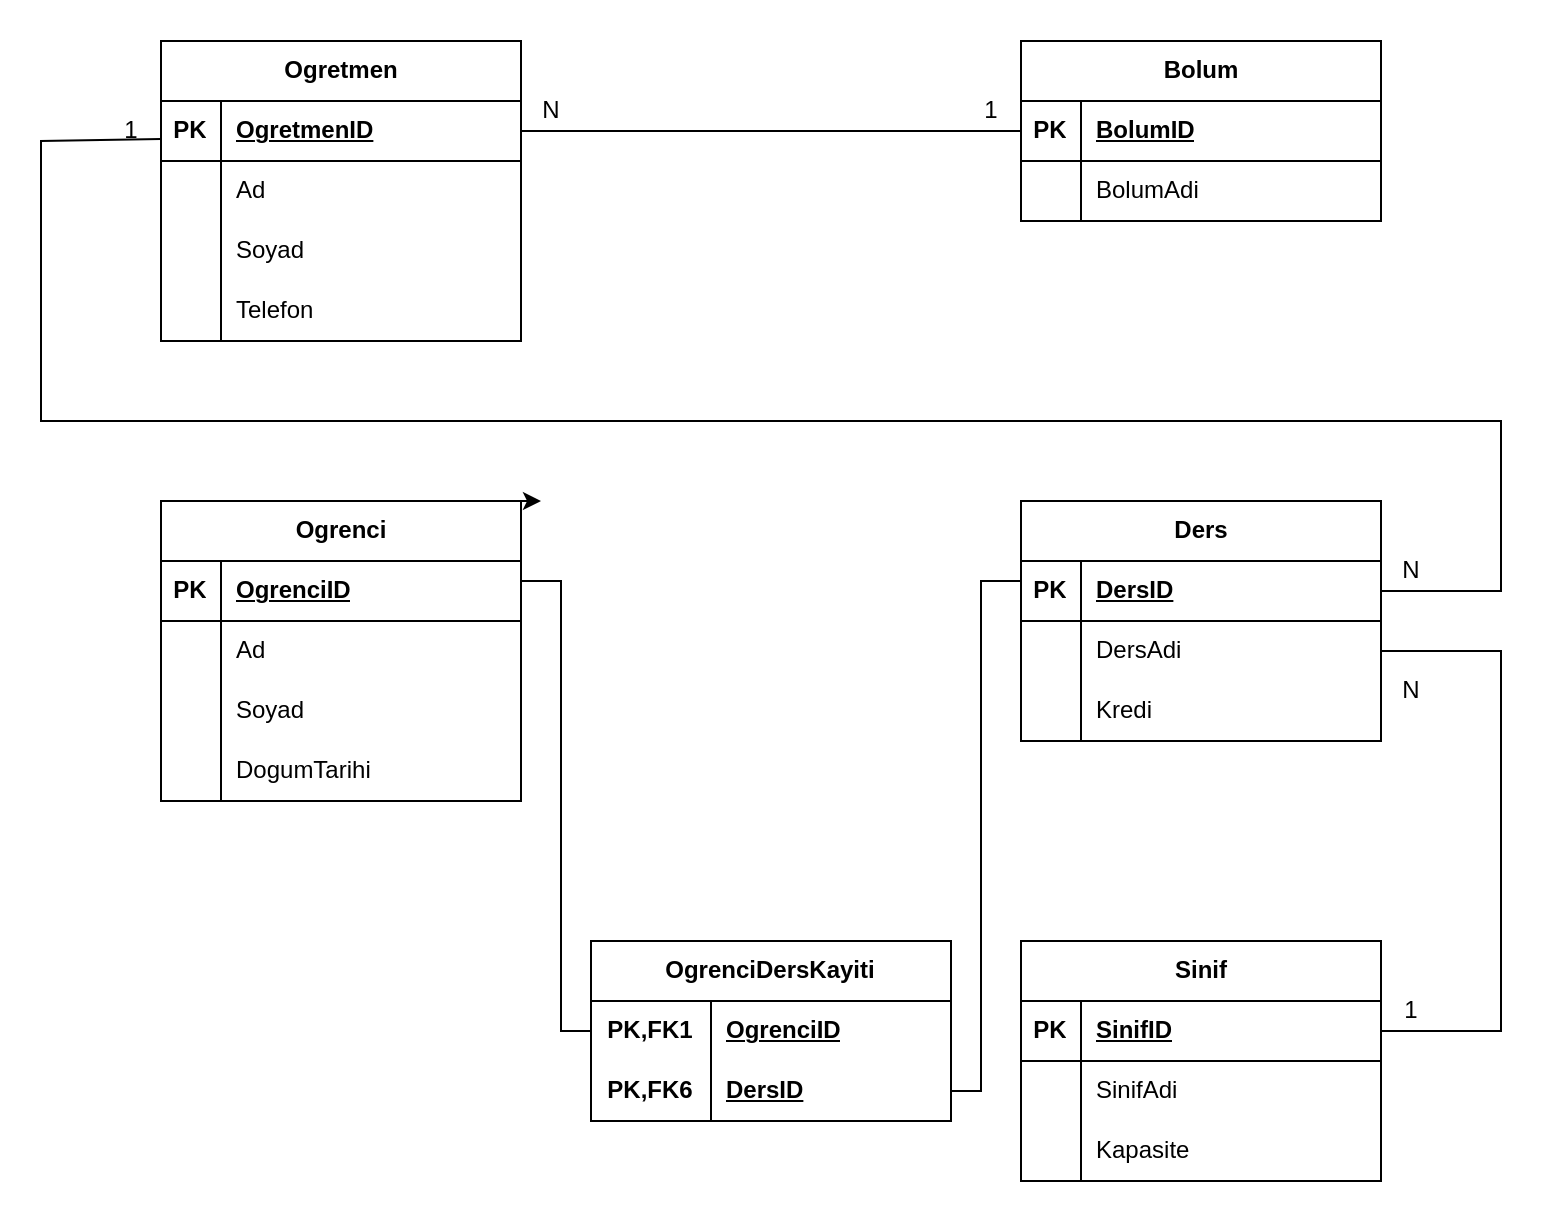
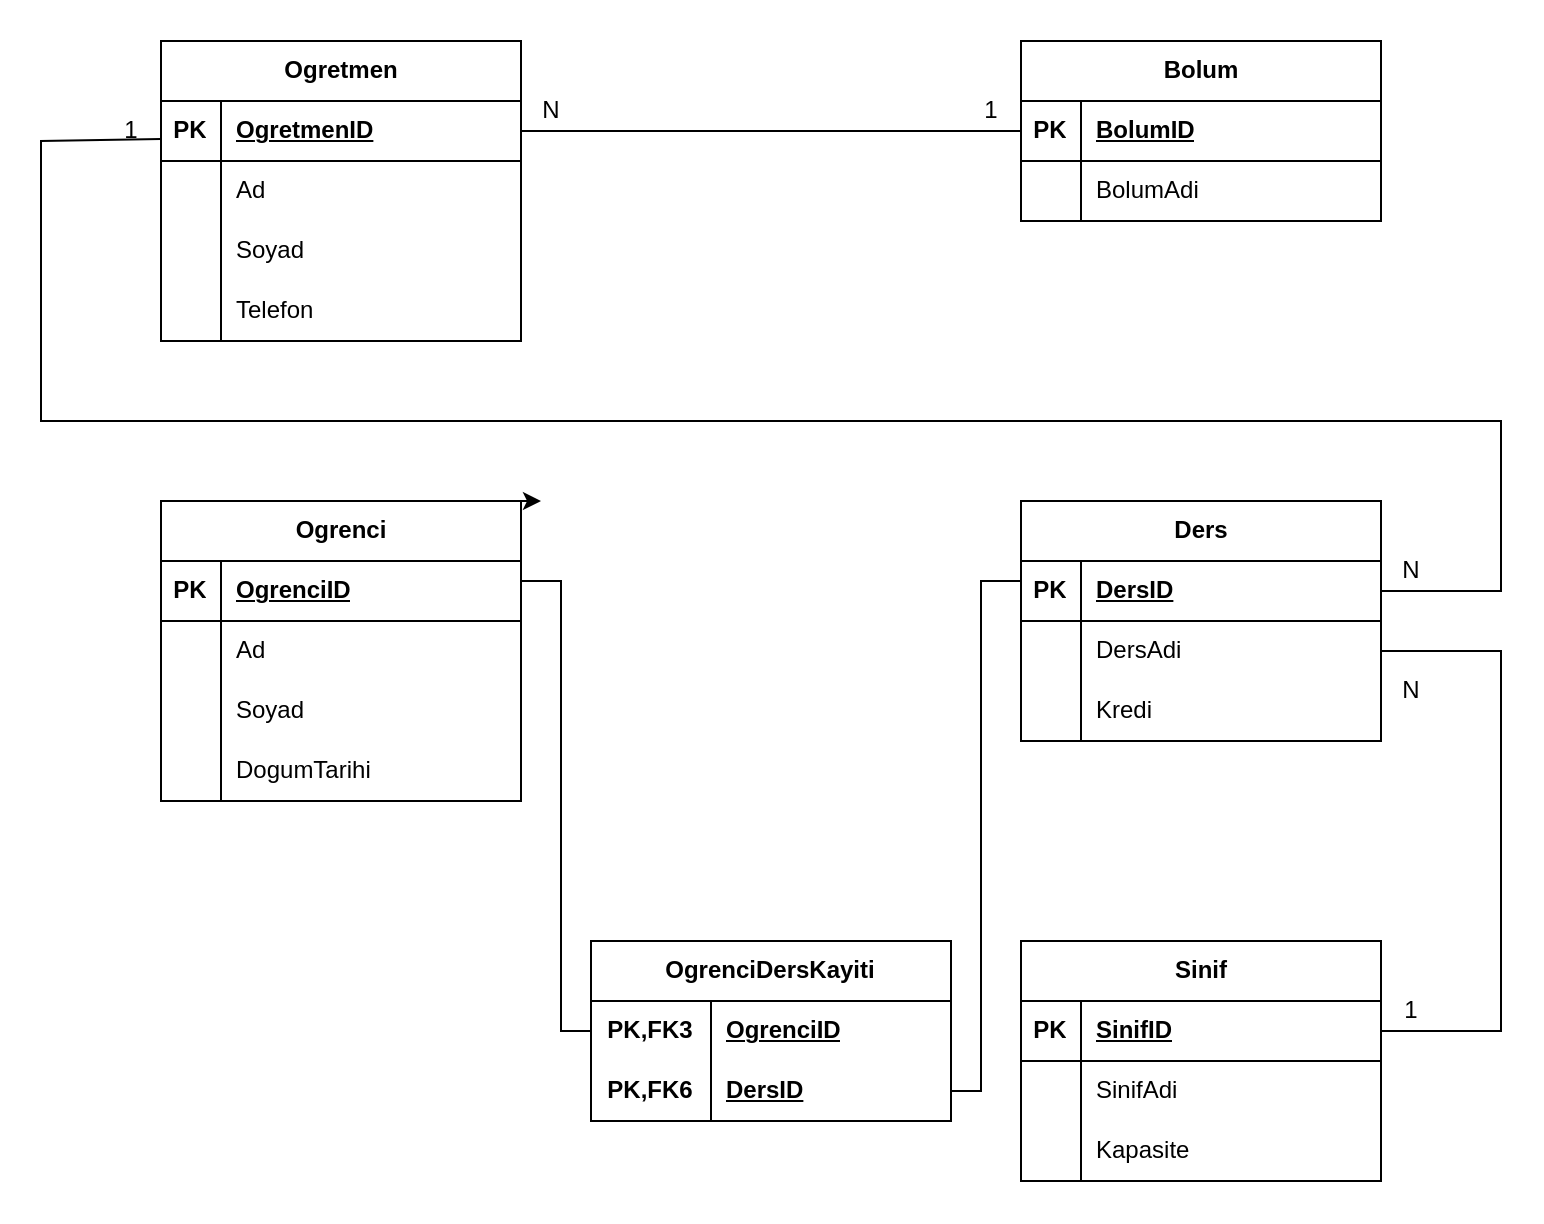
node "PK,FK1": label "PK,FK1" -> "PK,FK3"
